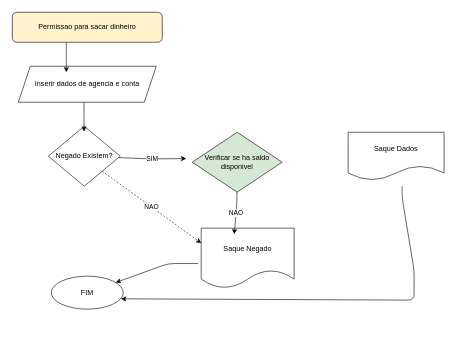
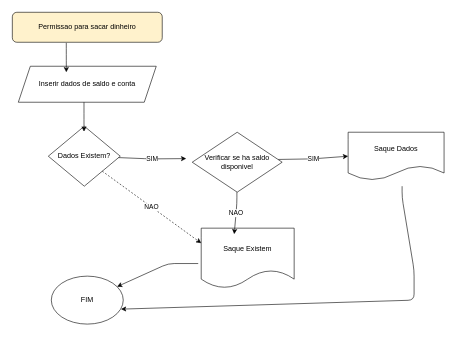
node "Inserir dados de agencia e conta": label "Inserir dados de agencia e conta" -> "Inserir dados de saldo e conta"
node "Negado Existem?": label "Negado Existem?" -> "Dados Existem?"
edge "Verificar se ha saldo disponivel" -> "Saque Dados": added, label "SIM"
node "Verificar se ha saldo disponivel": fillcolor #d5e8d4 -> #ffffff
node "Saque Negado": label "Saque Negado" -> "Saque Existem"
node "FIM": size 72x33 -> 72x48
